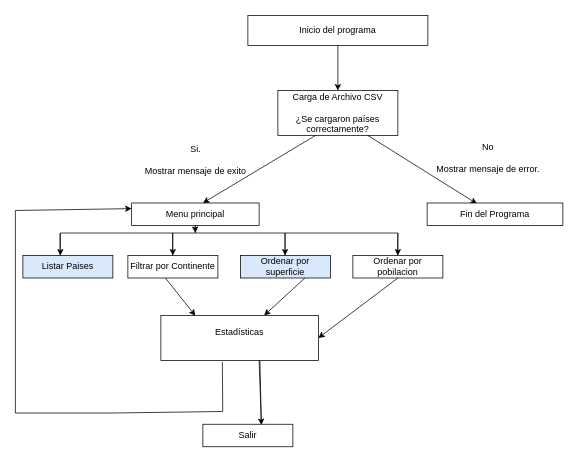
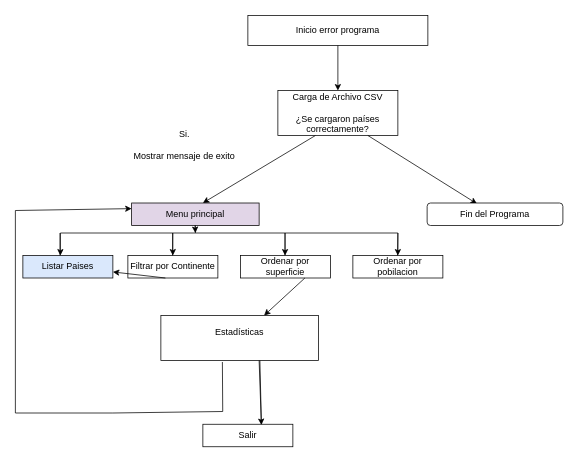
node "Inicio del programa": label "Inicio del programa" -> "Inicio error programa"
node "No Mostrar mensaje de error.": removed
node "Si. Mostrar mensaje de exito": moved (195, 165) -> (184, 150)
node "Menu principal": fillcolor #ffffff -> #e1d5e7
node "Fin del Programa": shape rectangle -> rounded rectangle
node "Ordenar por superficie": fillcolor #dae8fc -> #ffffff
edge "Filtrar por Continente" -> "Estadísticas": now "Filtrar por Continente" -> "Listar Paises"
edge "Ordenar por pobilacion" -> "Estadísticas": removed
